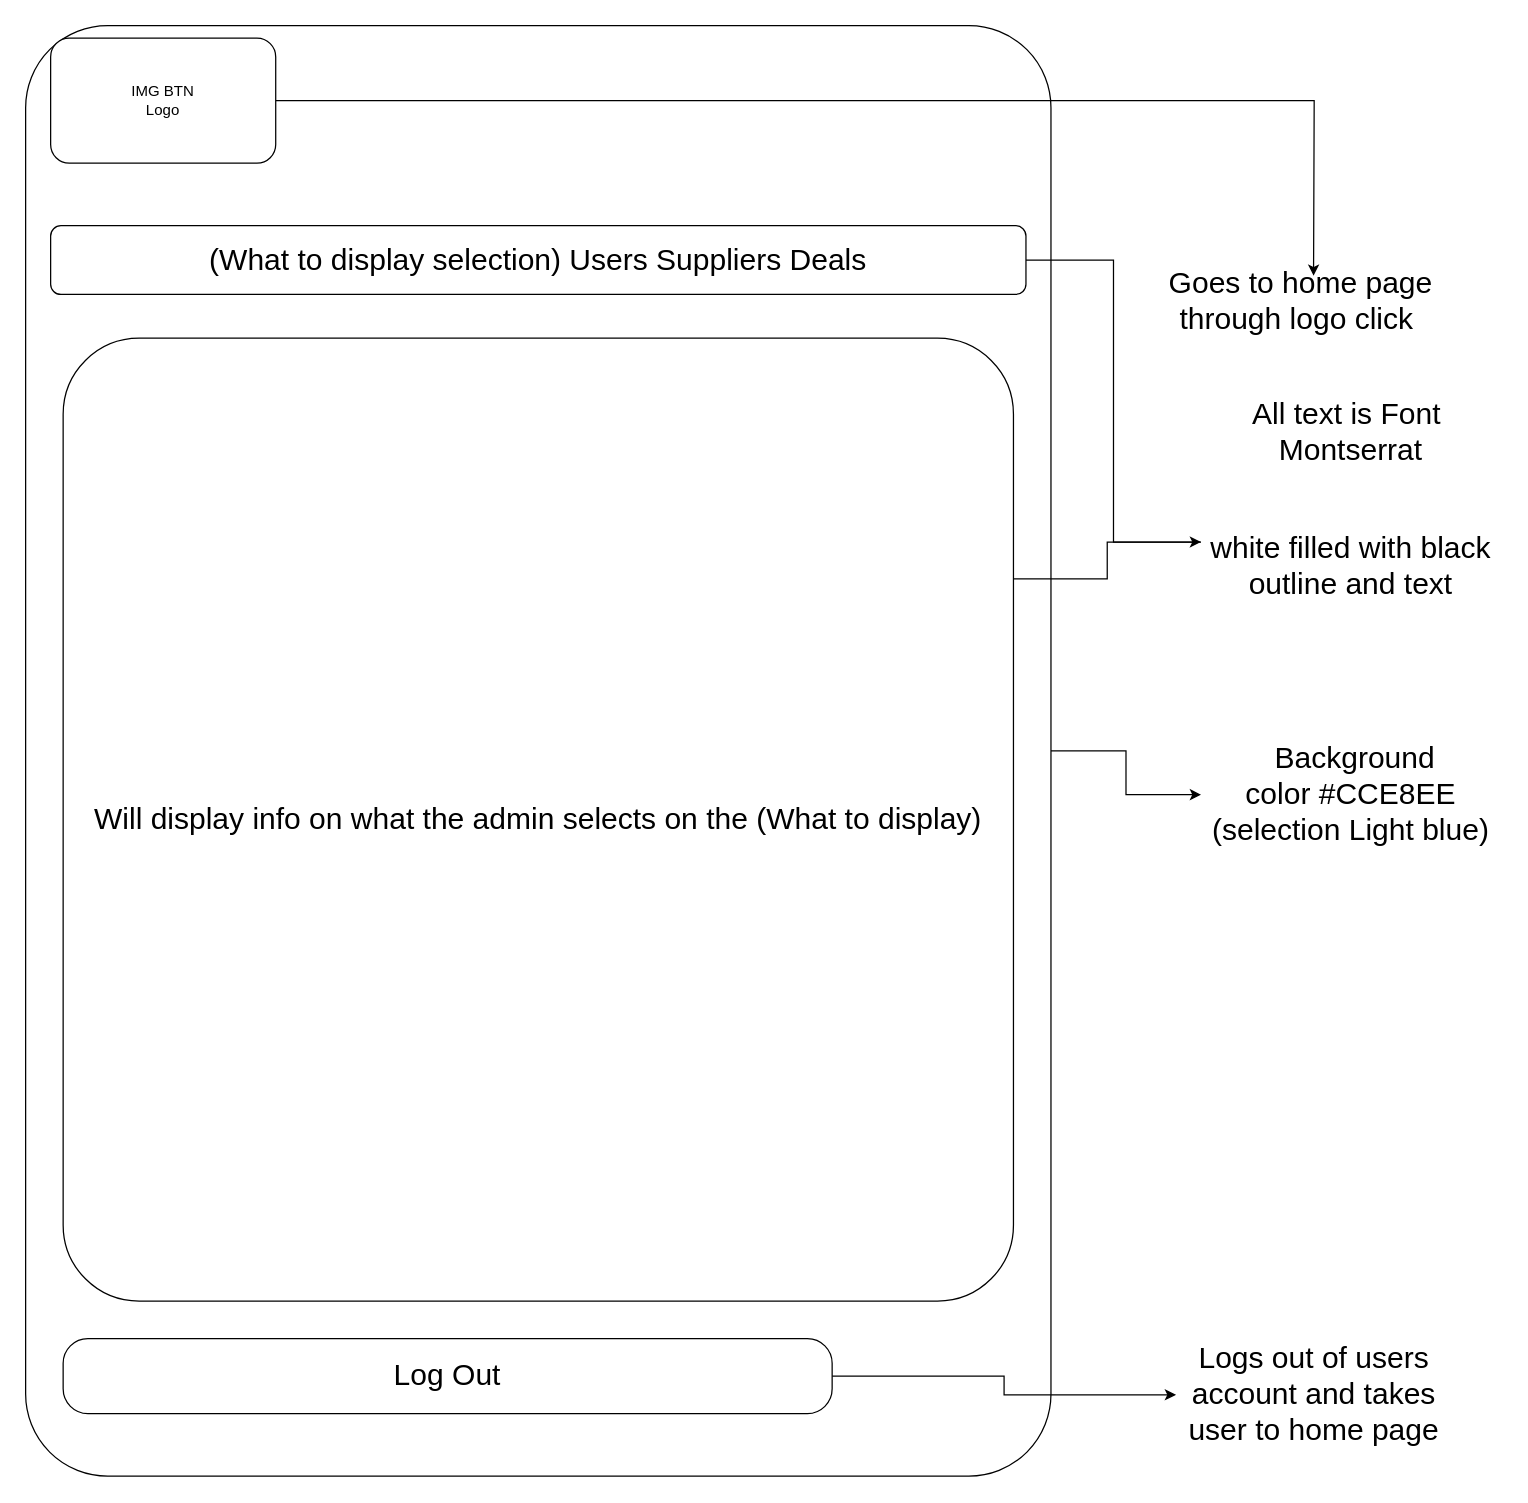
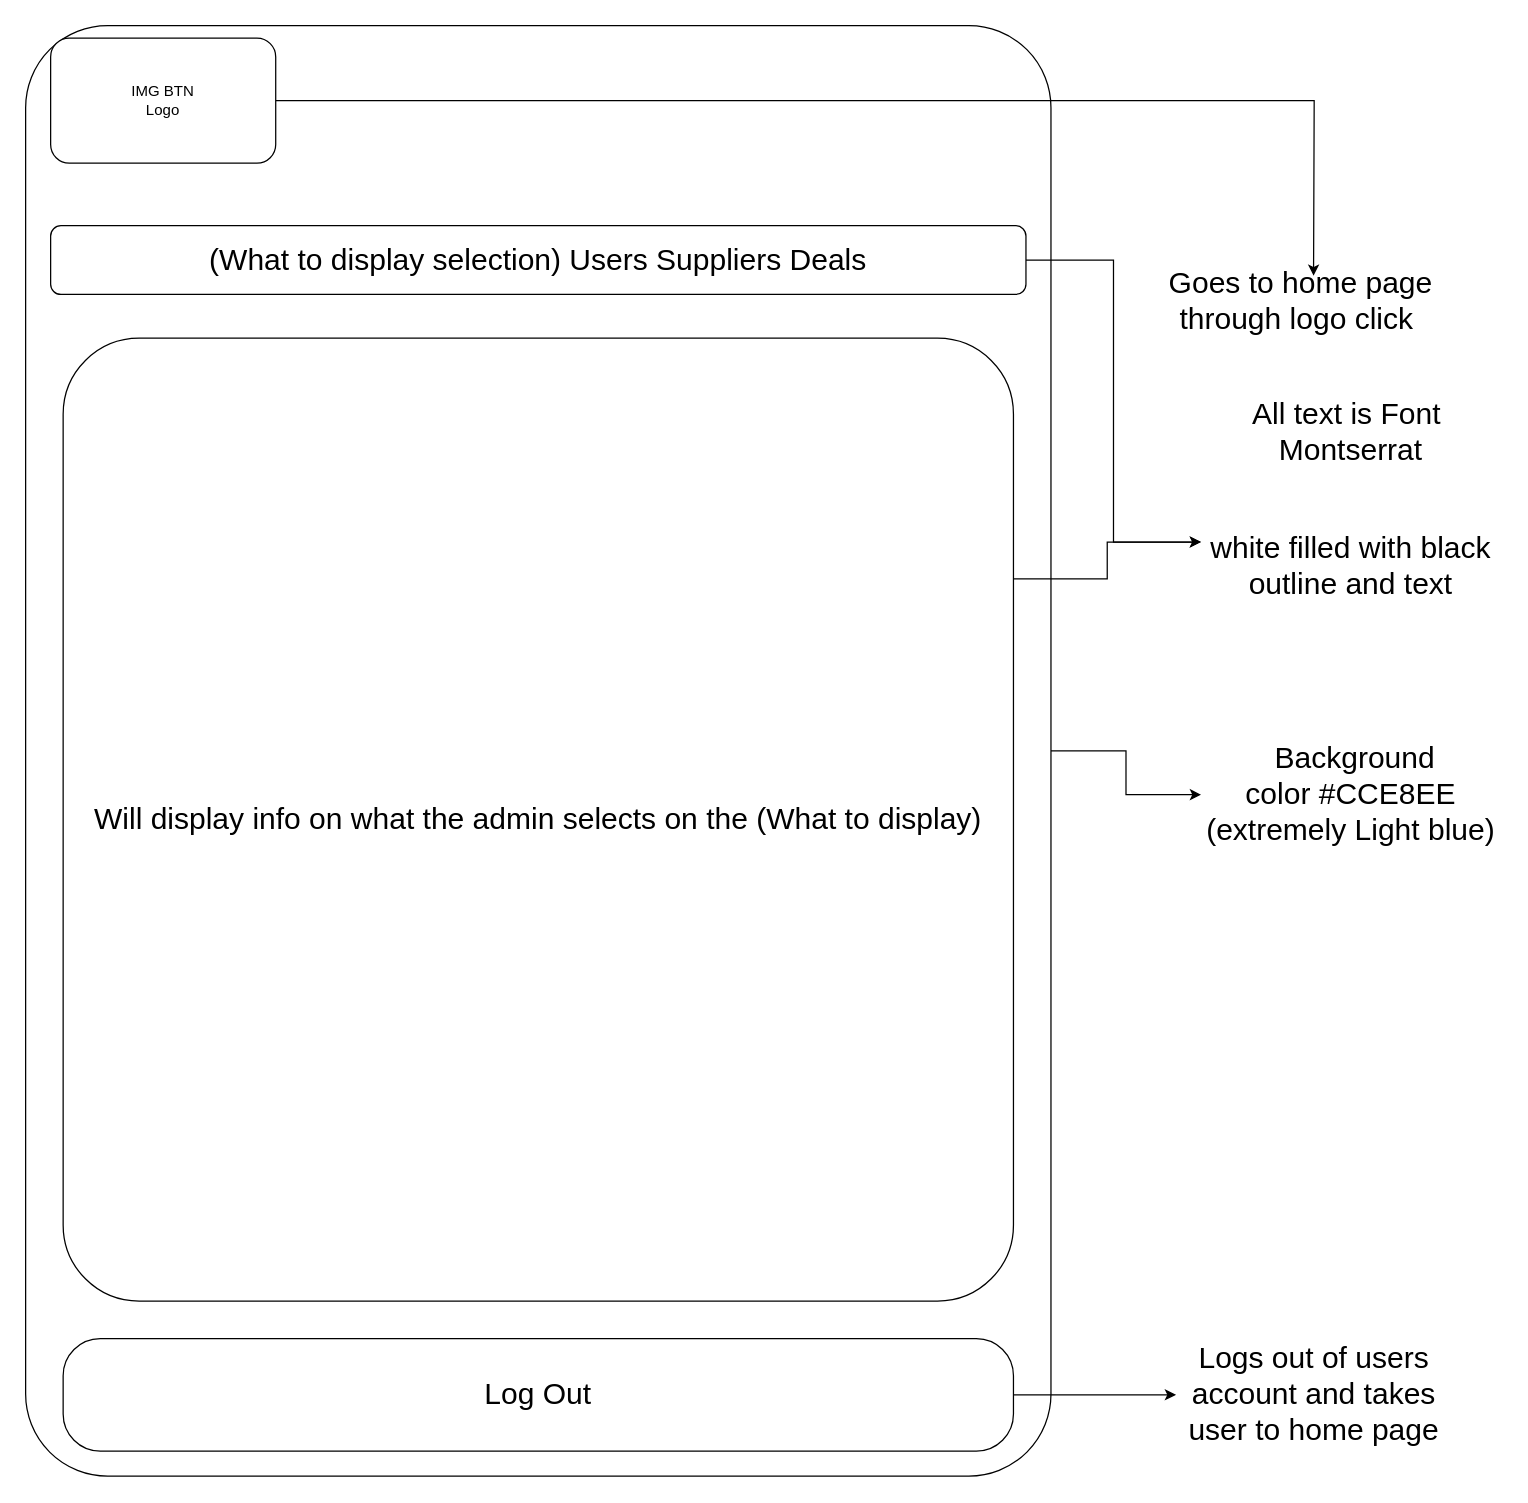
edge "(What to display selection) Users Suppliers Deals" -- "white filled with black outline and text": arrowhead none -> classic
node "Background color #CCE8EE (selection Light blue)": label "Background color #CCE8EE (selection Light blue)" -> "Background color #CCE8EE (extremely Light blue)"
node "Log Out": size 769x75 -> 950x113
